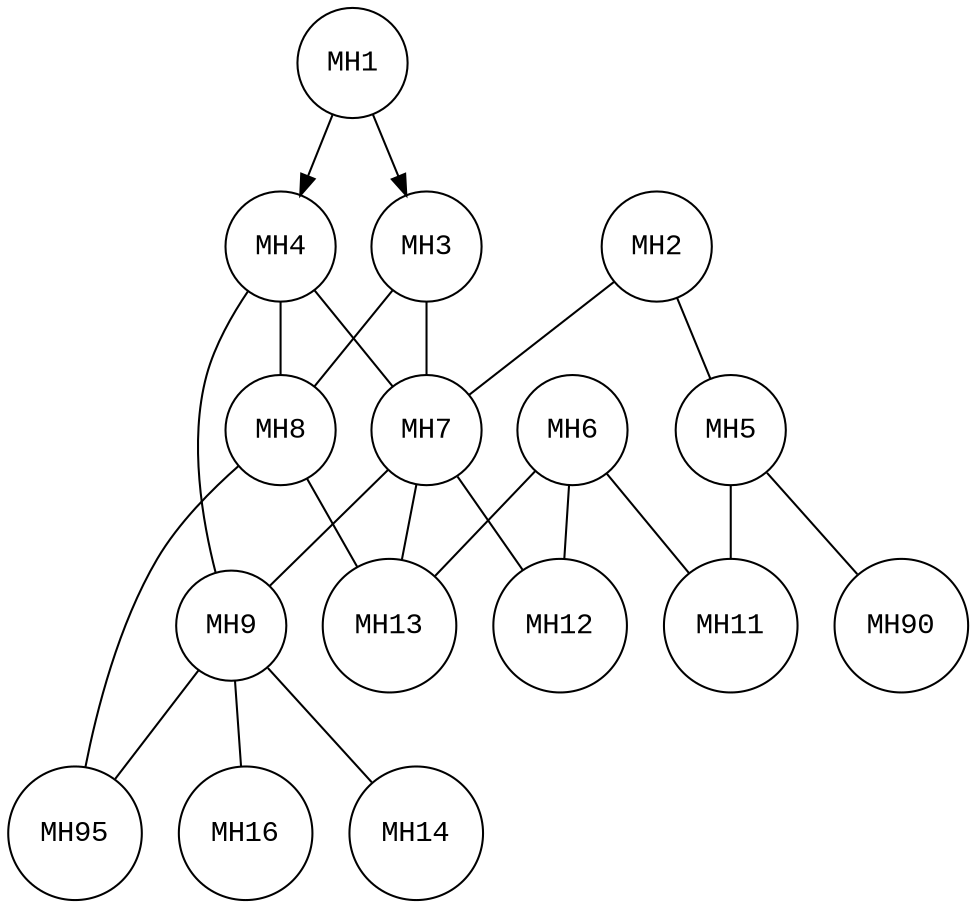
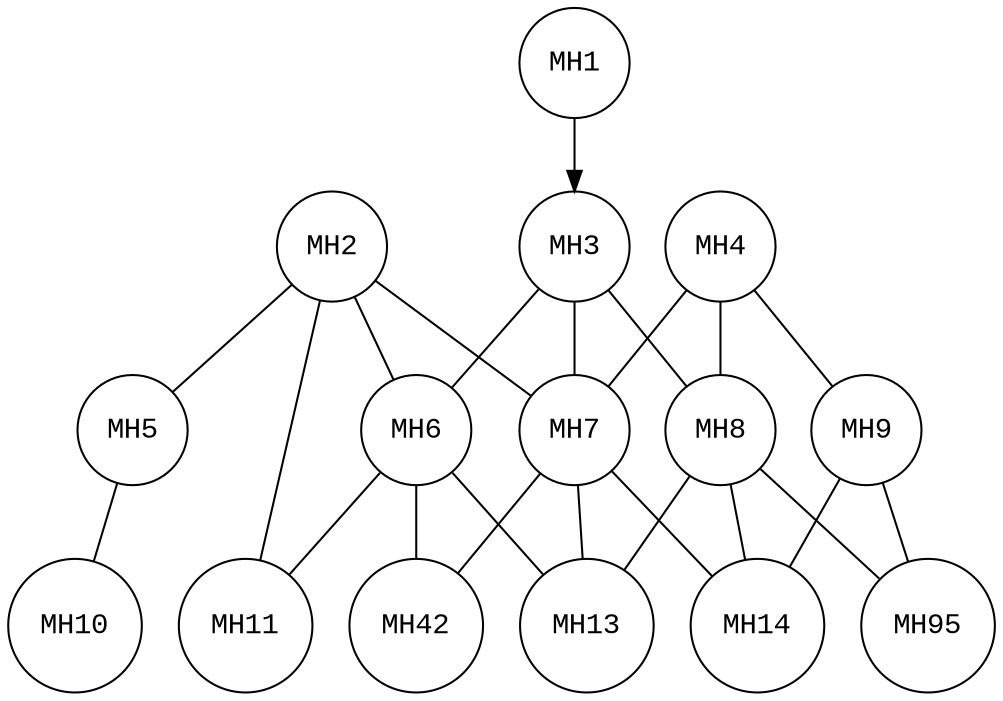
edge "MH1" -> "MH4": removed
edge "MH2" -- "MH6": added
edge "MH3" -- "MH6": added
edge "MH5" -- "MH11": now "MH2" -- "MH11"
edge "MH8" -- "MH14": added
edge "MH7" -- "MH9": now "MH7" -- "MH14"
node "MH12": label "MH12" -> "MH42"
node "MH90": label "MH90" -> "MH10"
node "MH16": removed
